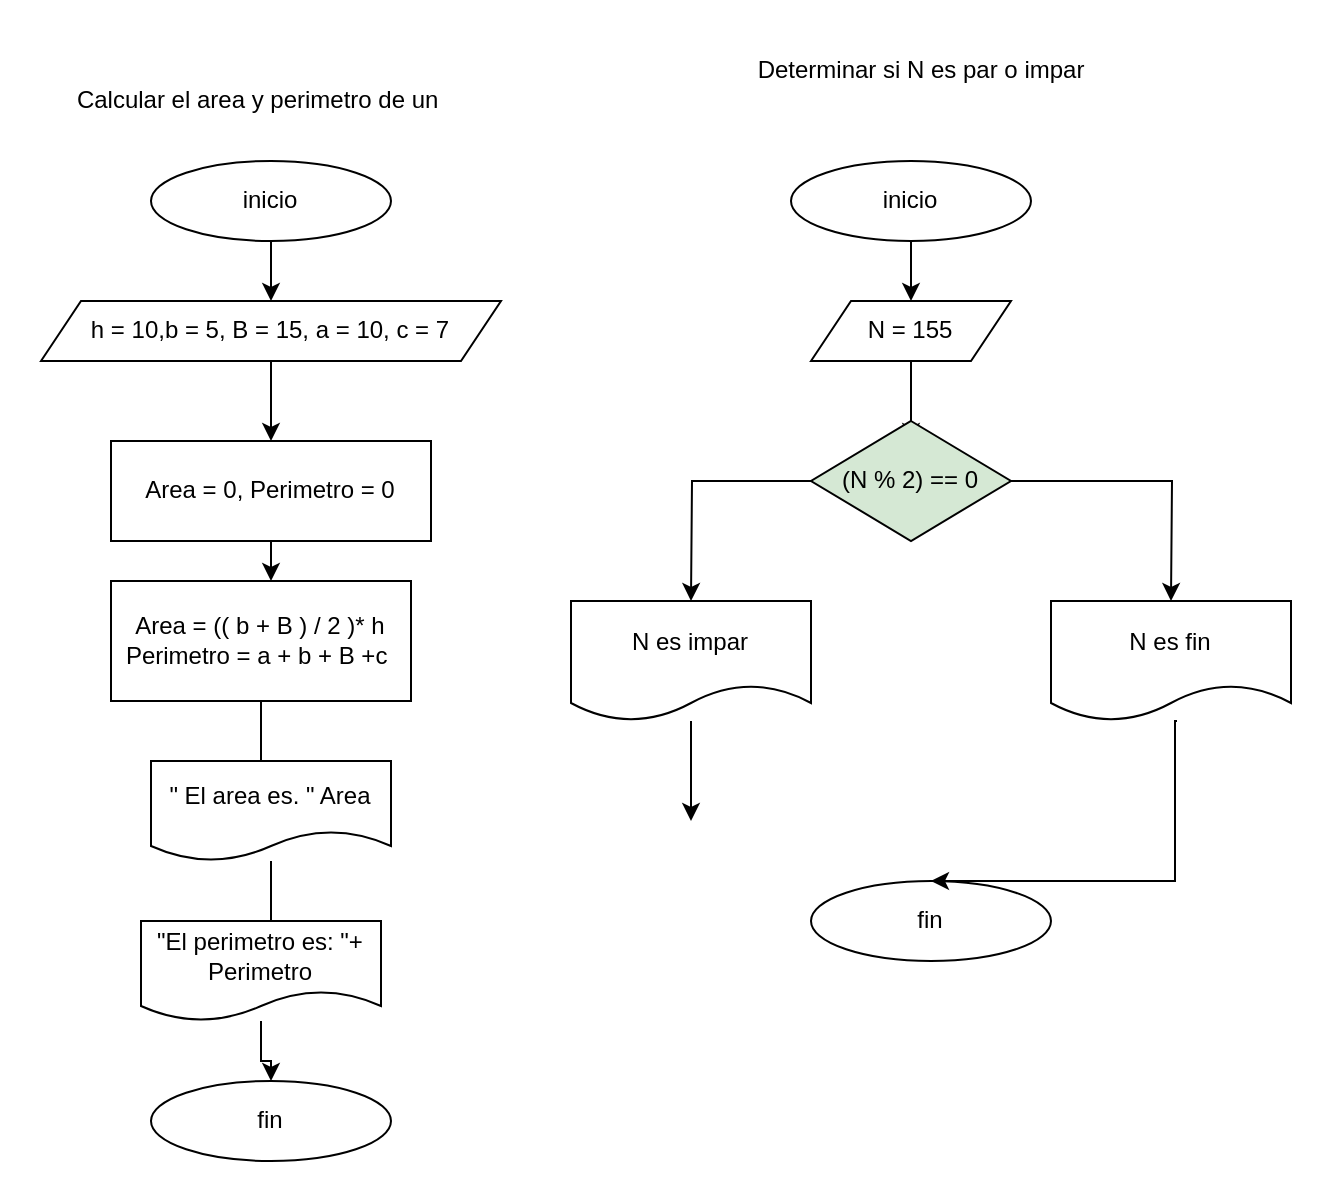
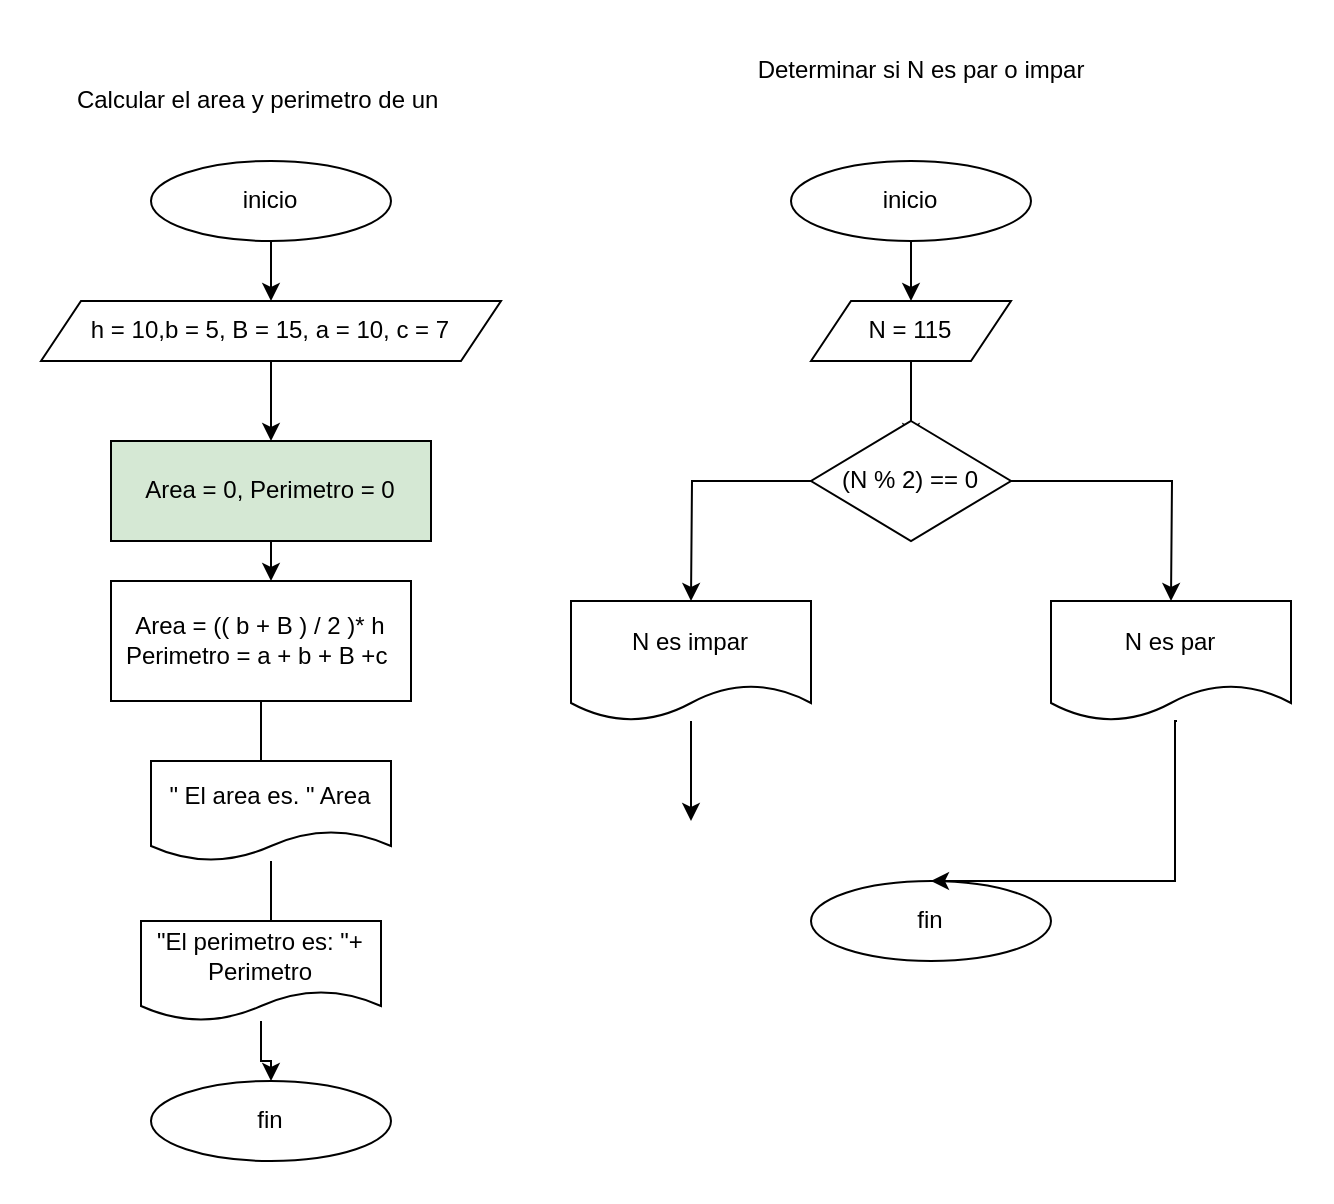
node "N = 155": label "N = 155" -> "N = 115"
node "(N % 2) == 0": fillcolor #d5e8d4 -> #ffffff
node "Area = 0, Perimetro = 0": fillcolor #ffffff -> #d5e8d4
node "N es fin": label "N es fin" -> "N es par"
